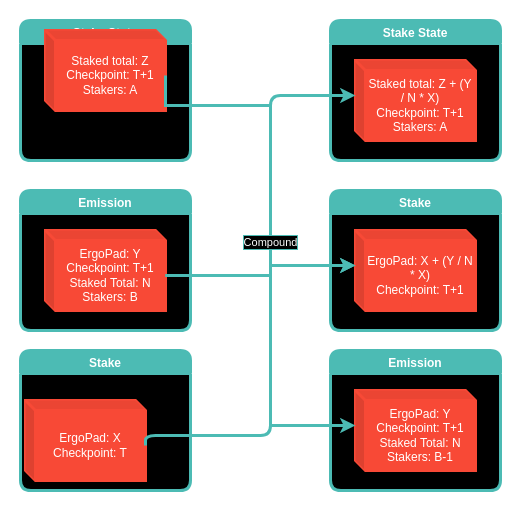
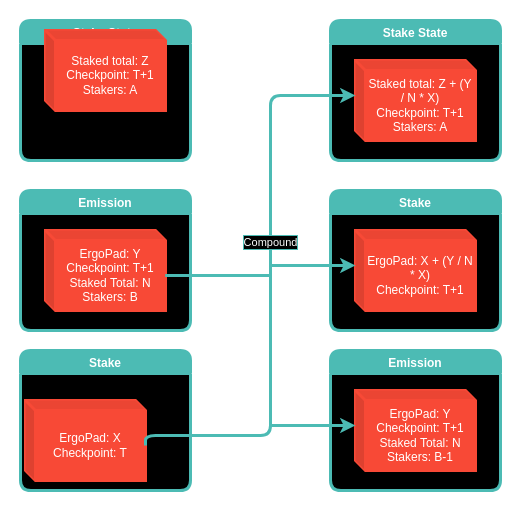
edge "Staked total: Z Checkpoint: T+1 Stakers: A" -> "ErgoPad: X + (Y / N * X) Checkpoint: T+1": removed
